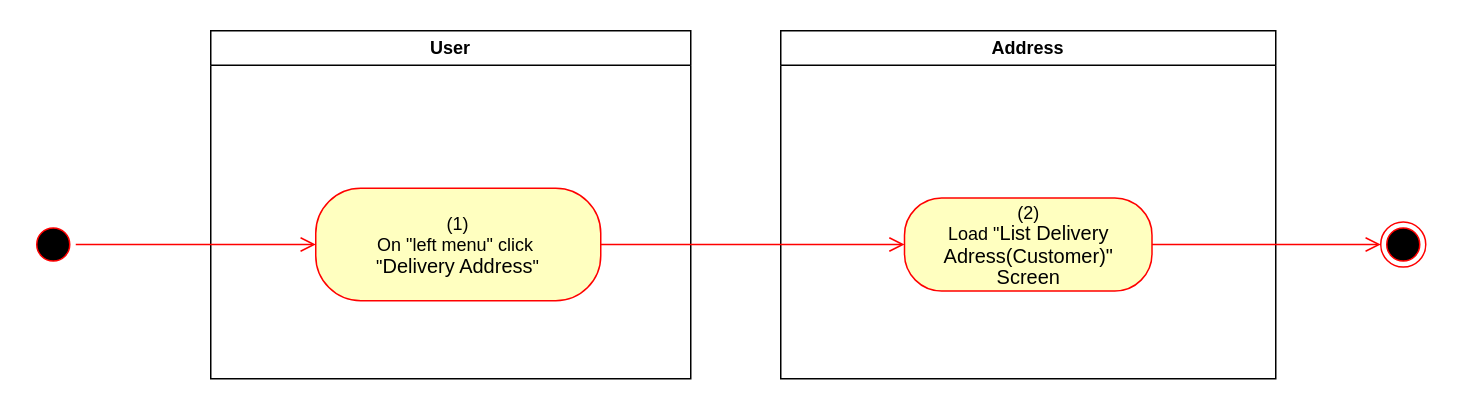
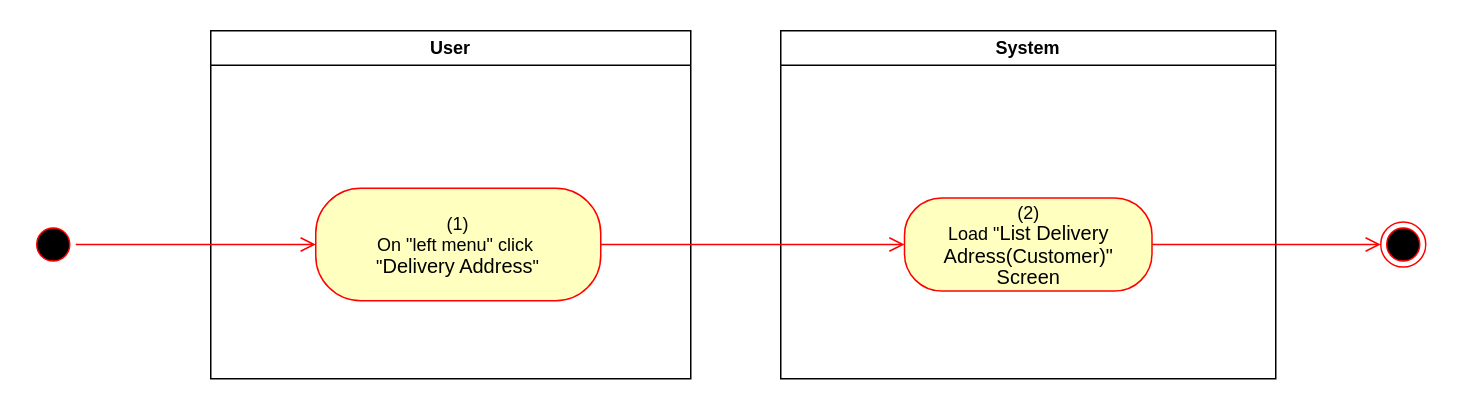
node "Address": label "Address" -> "System"
